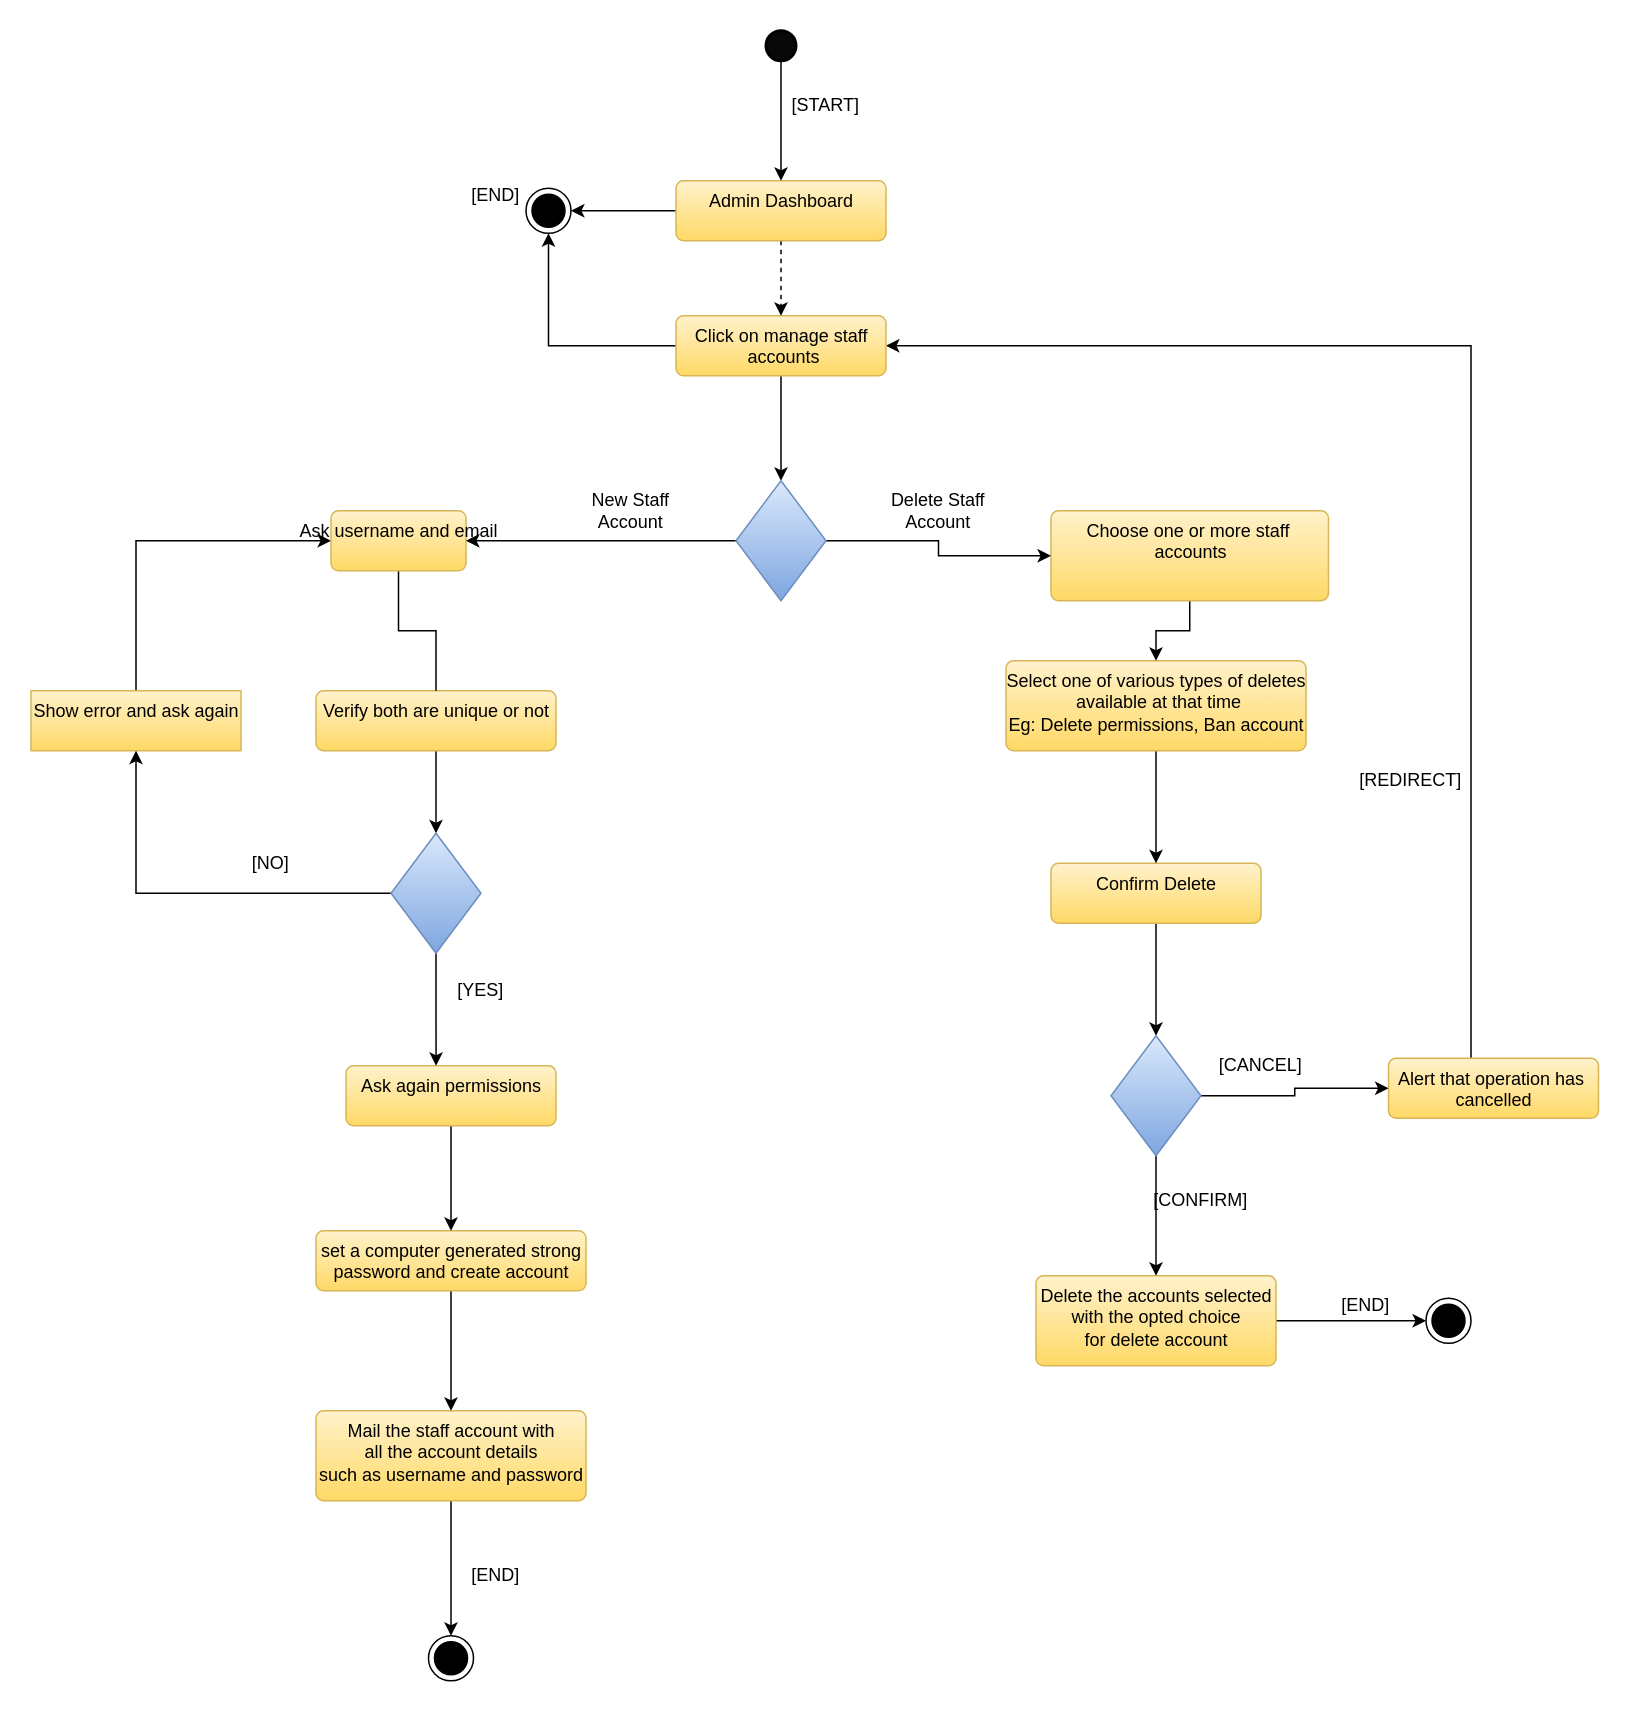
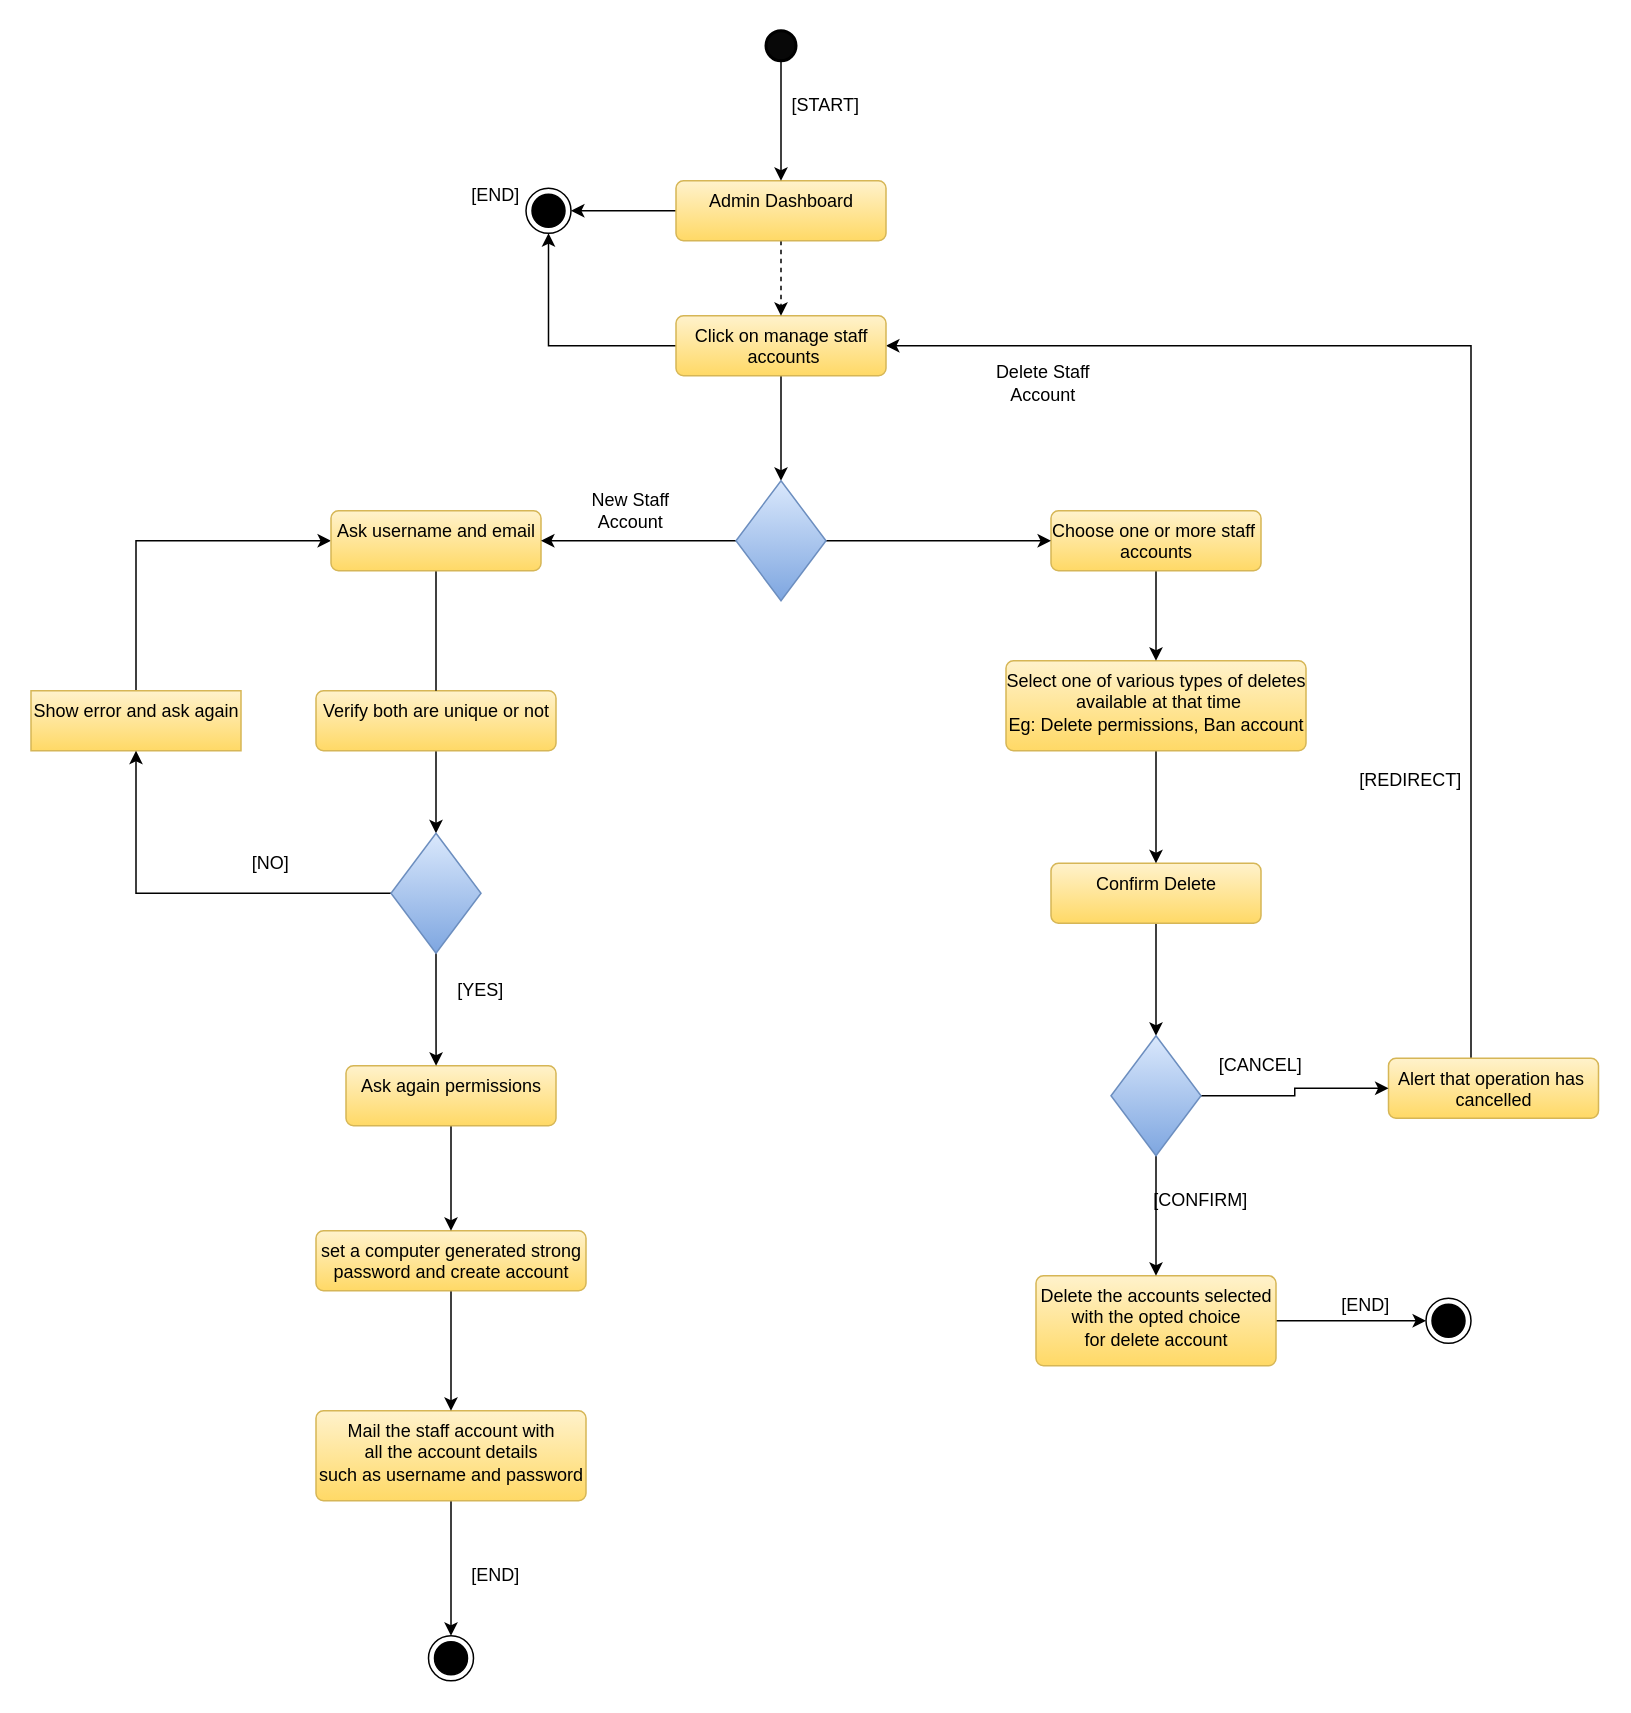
node "Delete Staff Account": moved (938, 511) -> (1043, 383)
node "Ask username and email": size 135x60 -> 210x60
node "Choose one or more staff accounts": size 278x90 -> 210x60
